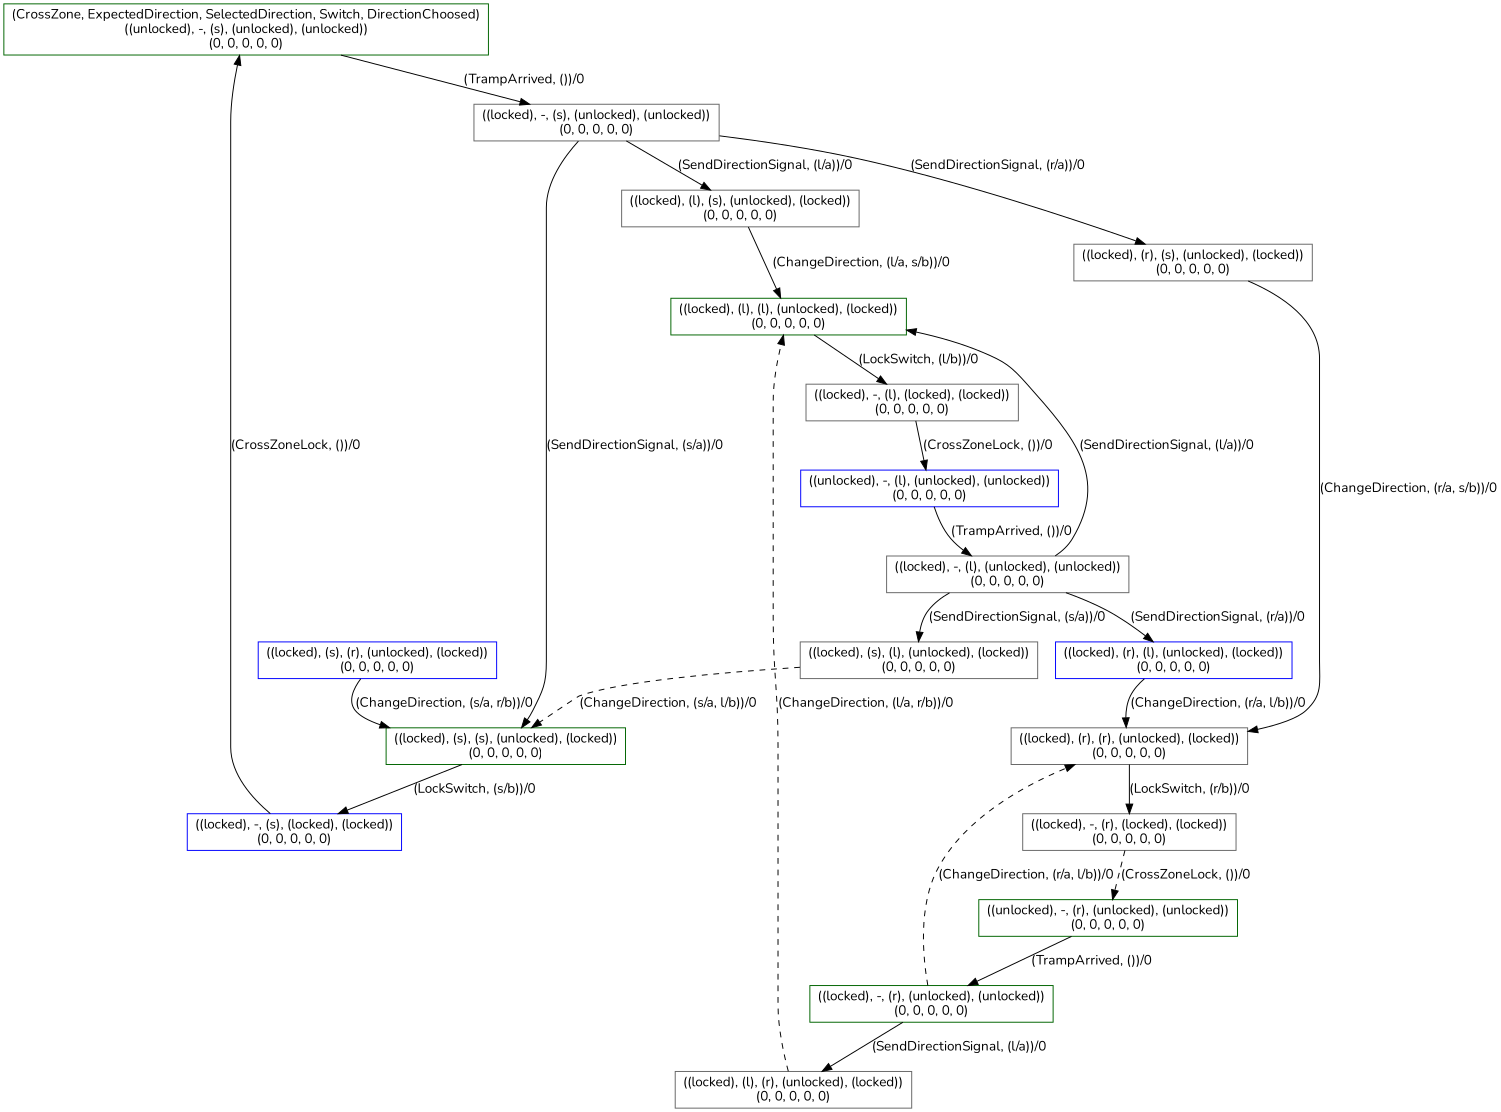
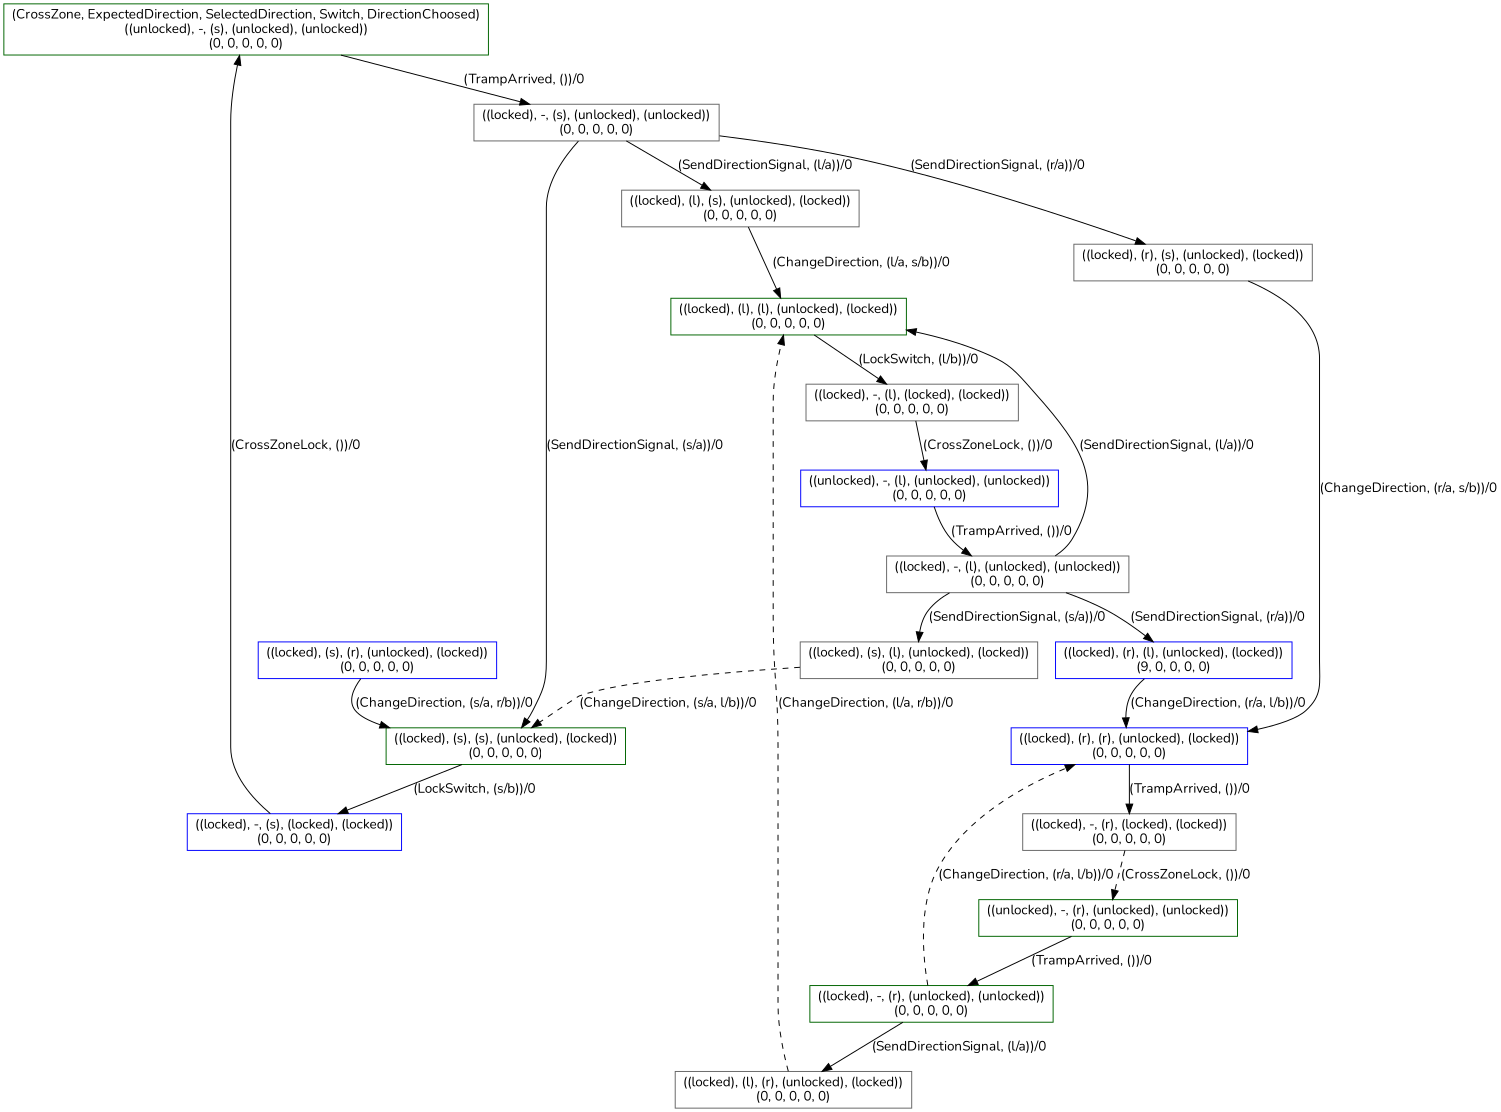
node "((locked), (r), (l), (unlocked), (locked)) (0, 0, 0, 0, 0)": label "((locked), (r), (l), (unlocked), (locked)) (0, 0, 0, 0, 0)" -> "((locked), (r), (l), (unlocked), (locked)) (9, 0, 0, 0, 0)"
node "((locked), (r), (r), (unlocked), (locked)) (0, 0, 0, 0, 0)": color gray40 -> blue
edge "((locked), (r), (r), (unlocked), (locked)) (0, 0, 0, 0, 0)" -> "((locked), -, (r), (locked), (locked)) (0, 0, 0, 0, 0)": label "(LockSwitch, (r/b))/0" -> "(TrampArrived, ())/0"
